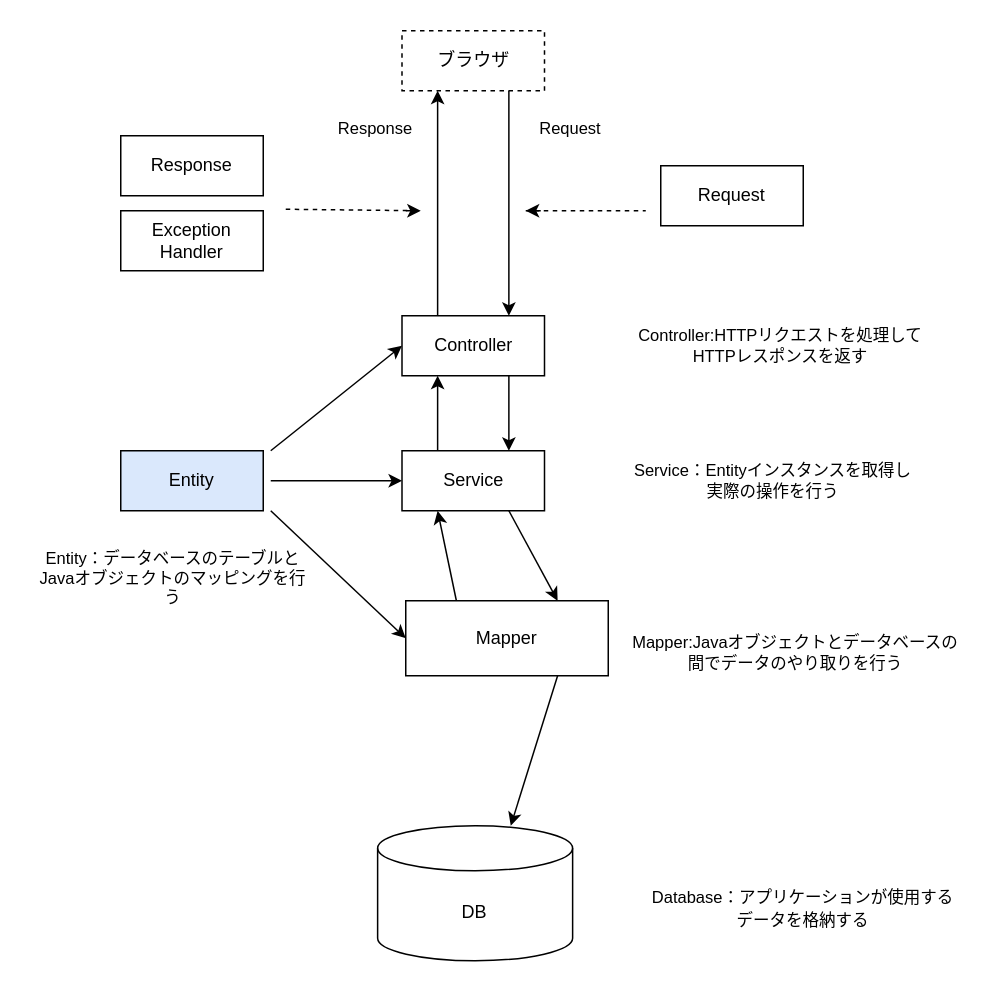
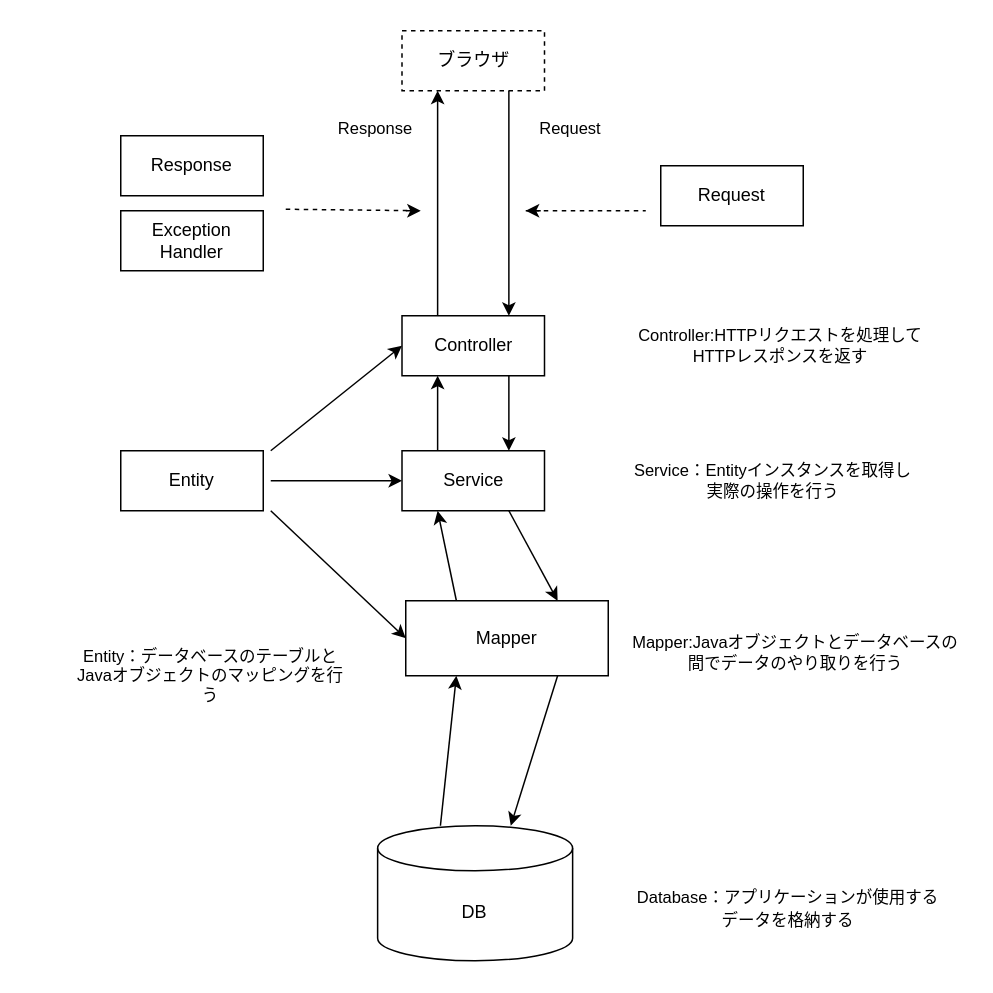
node "Entity": fillcolor #dae8fc -> #ffffff
node "Entity：データベースのテーブルとJavaオブジェクトのマッピングを行う": moved (173, 578) -> (211, 676)
edge "DB" -> "Mapper": added
node "Database：アプリケーションが使用するデータを格納する": moved (803, 908) -> (788, 908)
